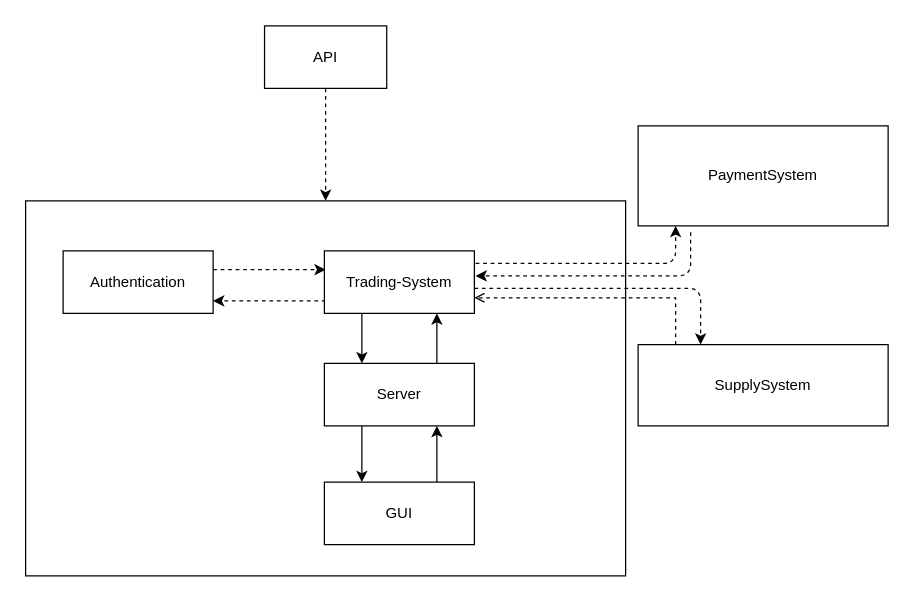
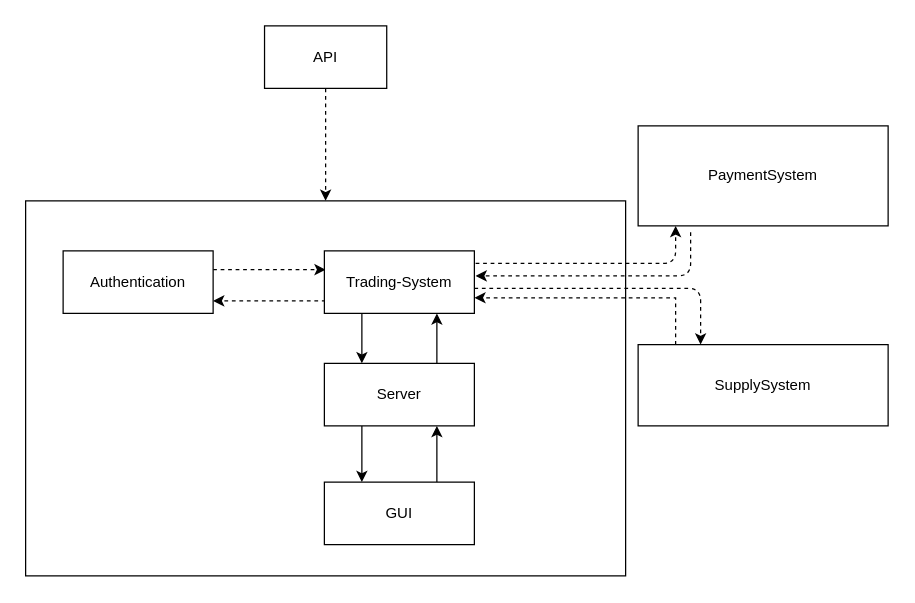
edge "SupplySystem" -> "Trading-System": arrowhead open -> classic
